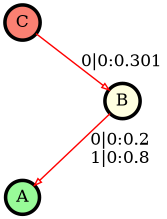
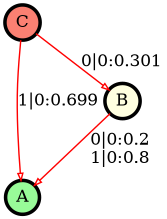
edge "C" -> "A": added, label "1|0:0.699"
